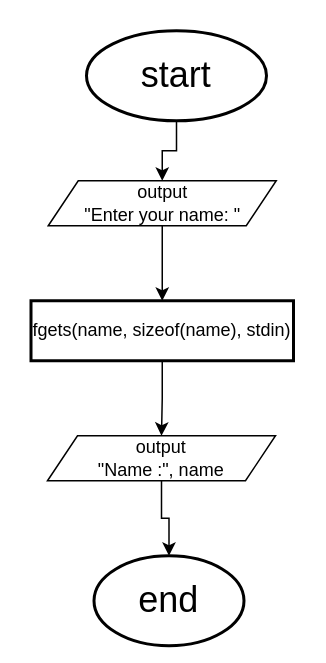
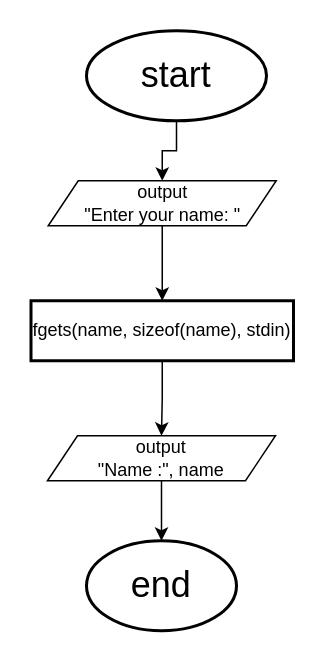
node "end": moved (169, 601) -> (161, 586)
